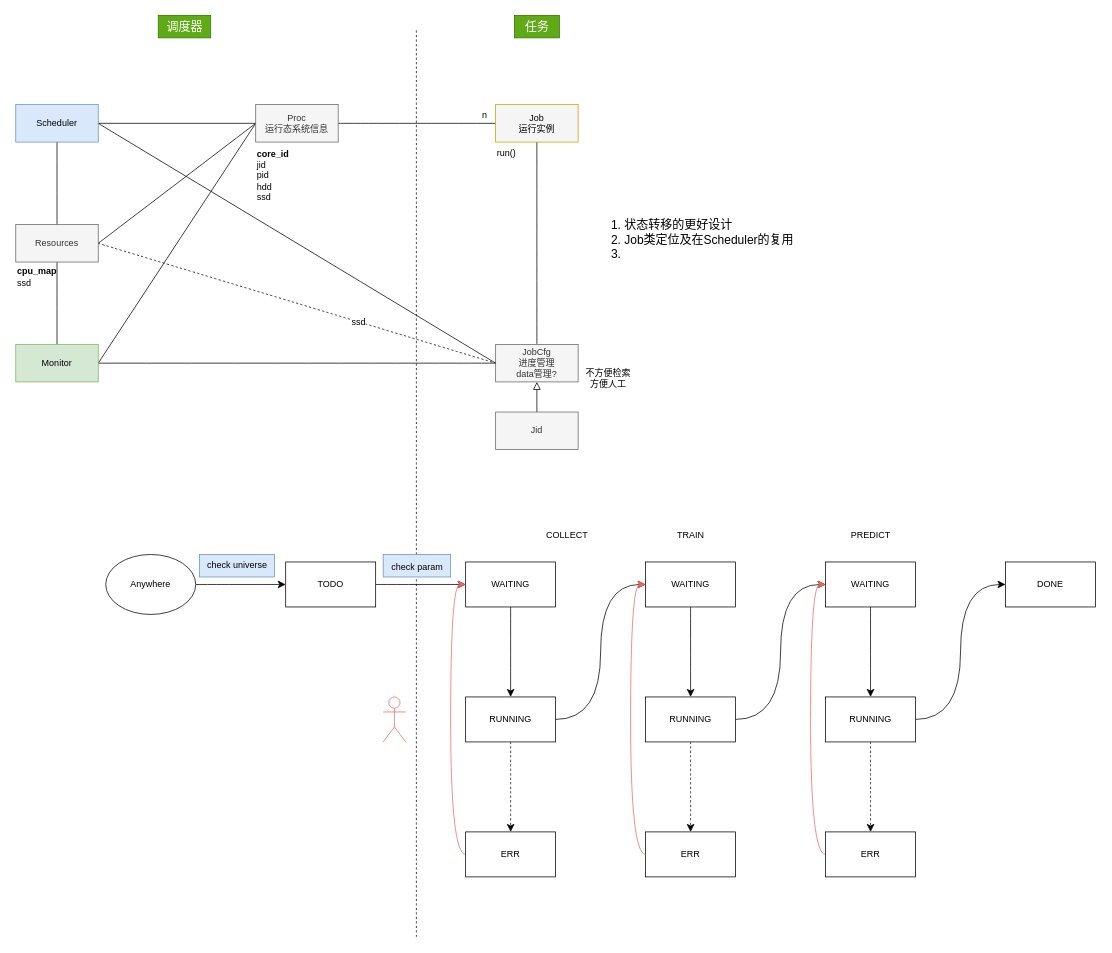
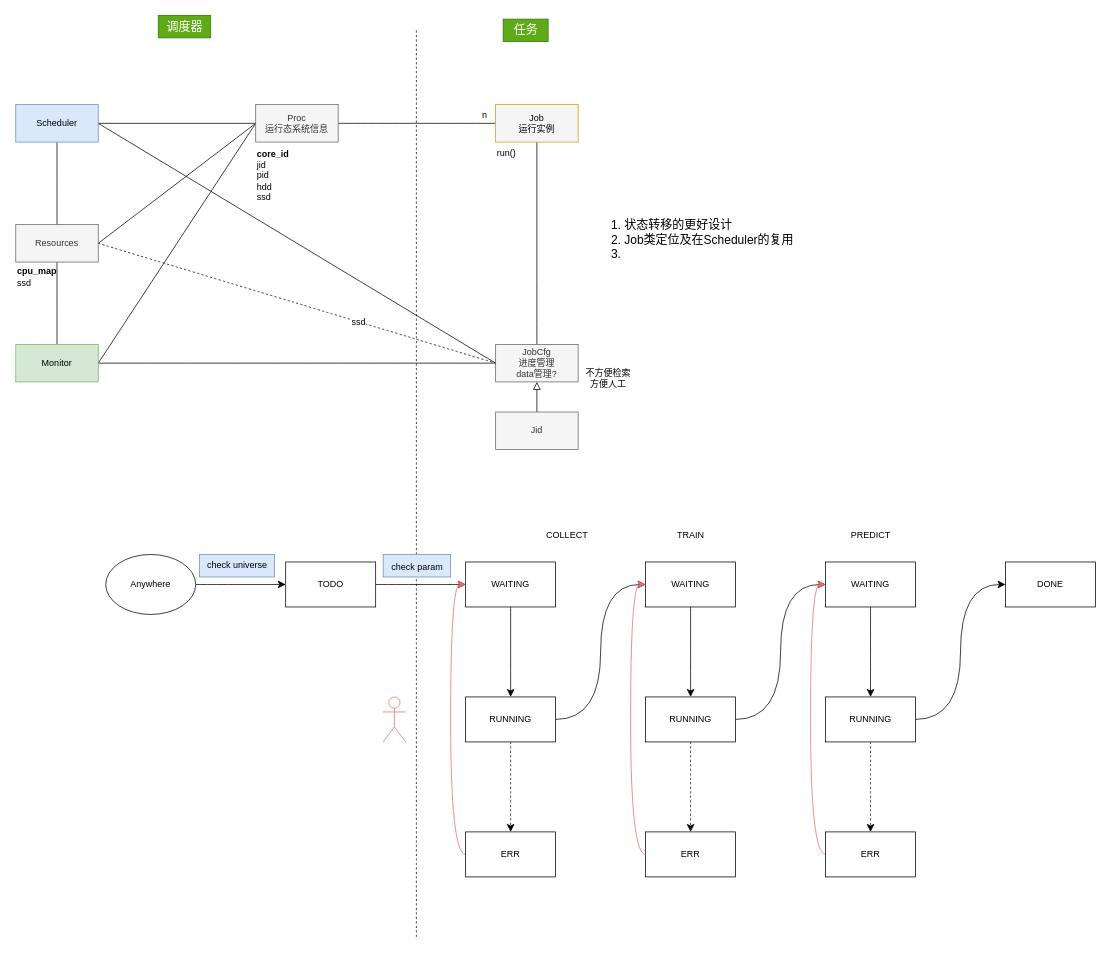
node "任务": moved (537, 27) -> (525, 30)
